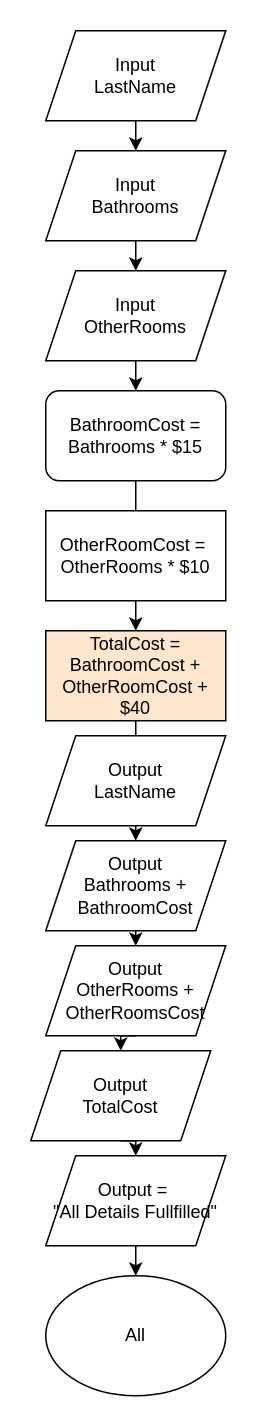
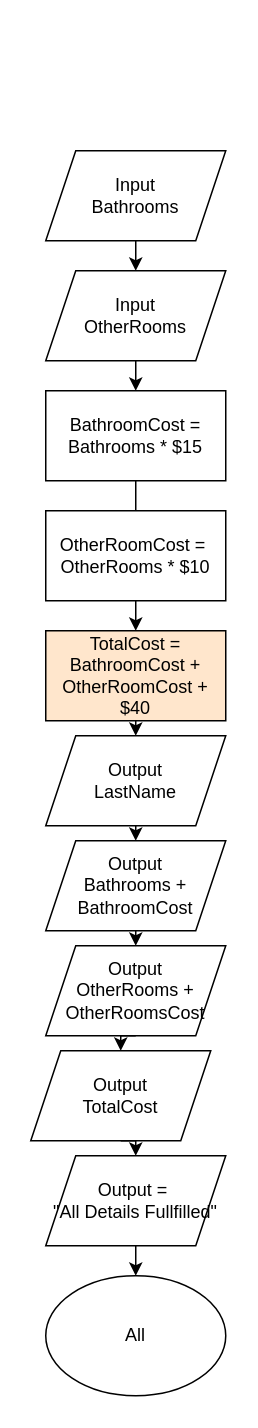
node "Input LastName": removed
edge "Input LastName" -> "Input Bathrooms": removed
node "BathroomCost = Bathrooms * $15": shape rounded rectangle -> rectangle
edge "TotalCost = BathroomCost + OtherRoomCost + $40" -- "Output LastName": arrowhead none -> classic
